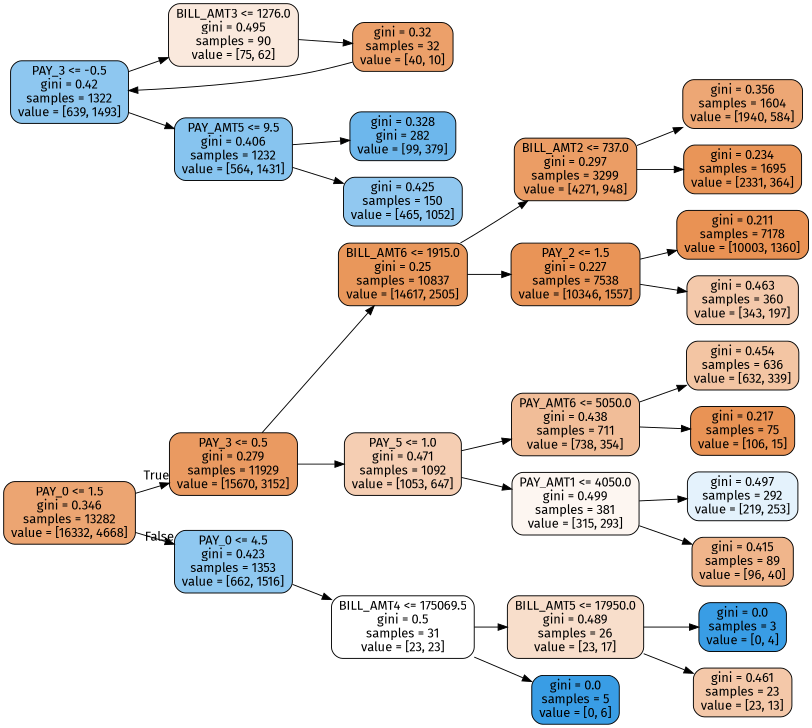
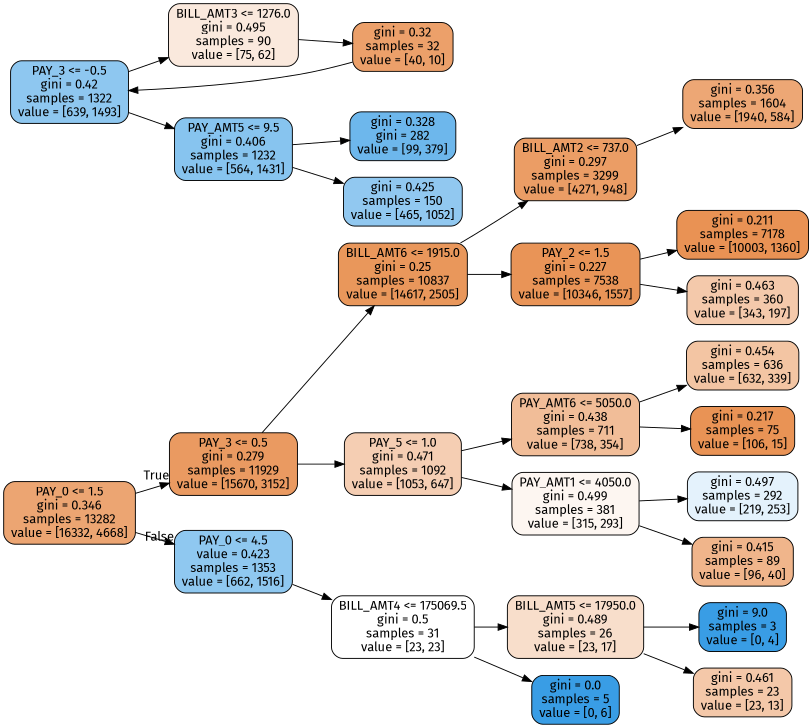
node "gini = 0.234 samples = 1695 value = [2331, 364]": removed
node "PAY_0 <= 4.5 gini = 0.423 samples = 1353 value = [662, 1516]": label "PAY_0 <= 4.5 gini = 0.423 samples = 1353 value = [662, 1516]" -> "PAY_0 <= 4.5 value = 0.423 samples = 1353 value = [662, 1516]"
node "gini = 0.0 samples = 3 value = [0, 4]": label "gini = 0.0 samples = 3 value = [0, 4]" -> "gini = 9.0 samples = 3 value = [0, 4]"
